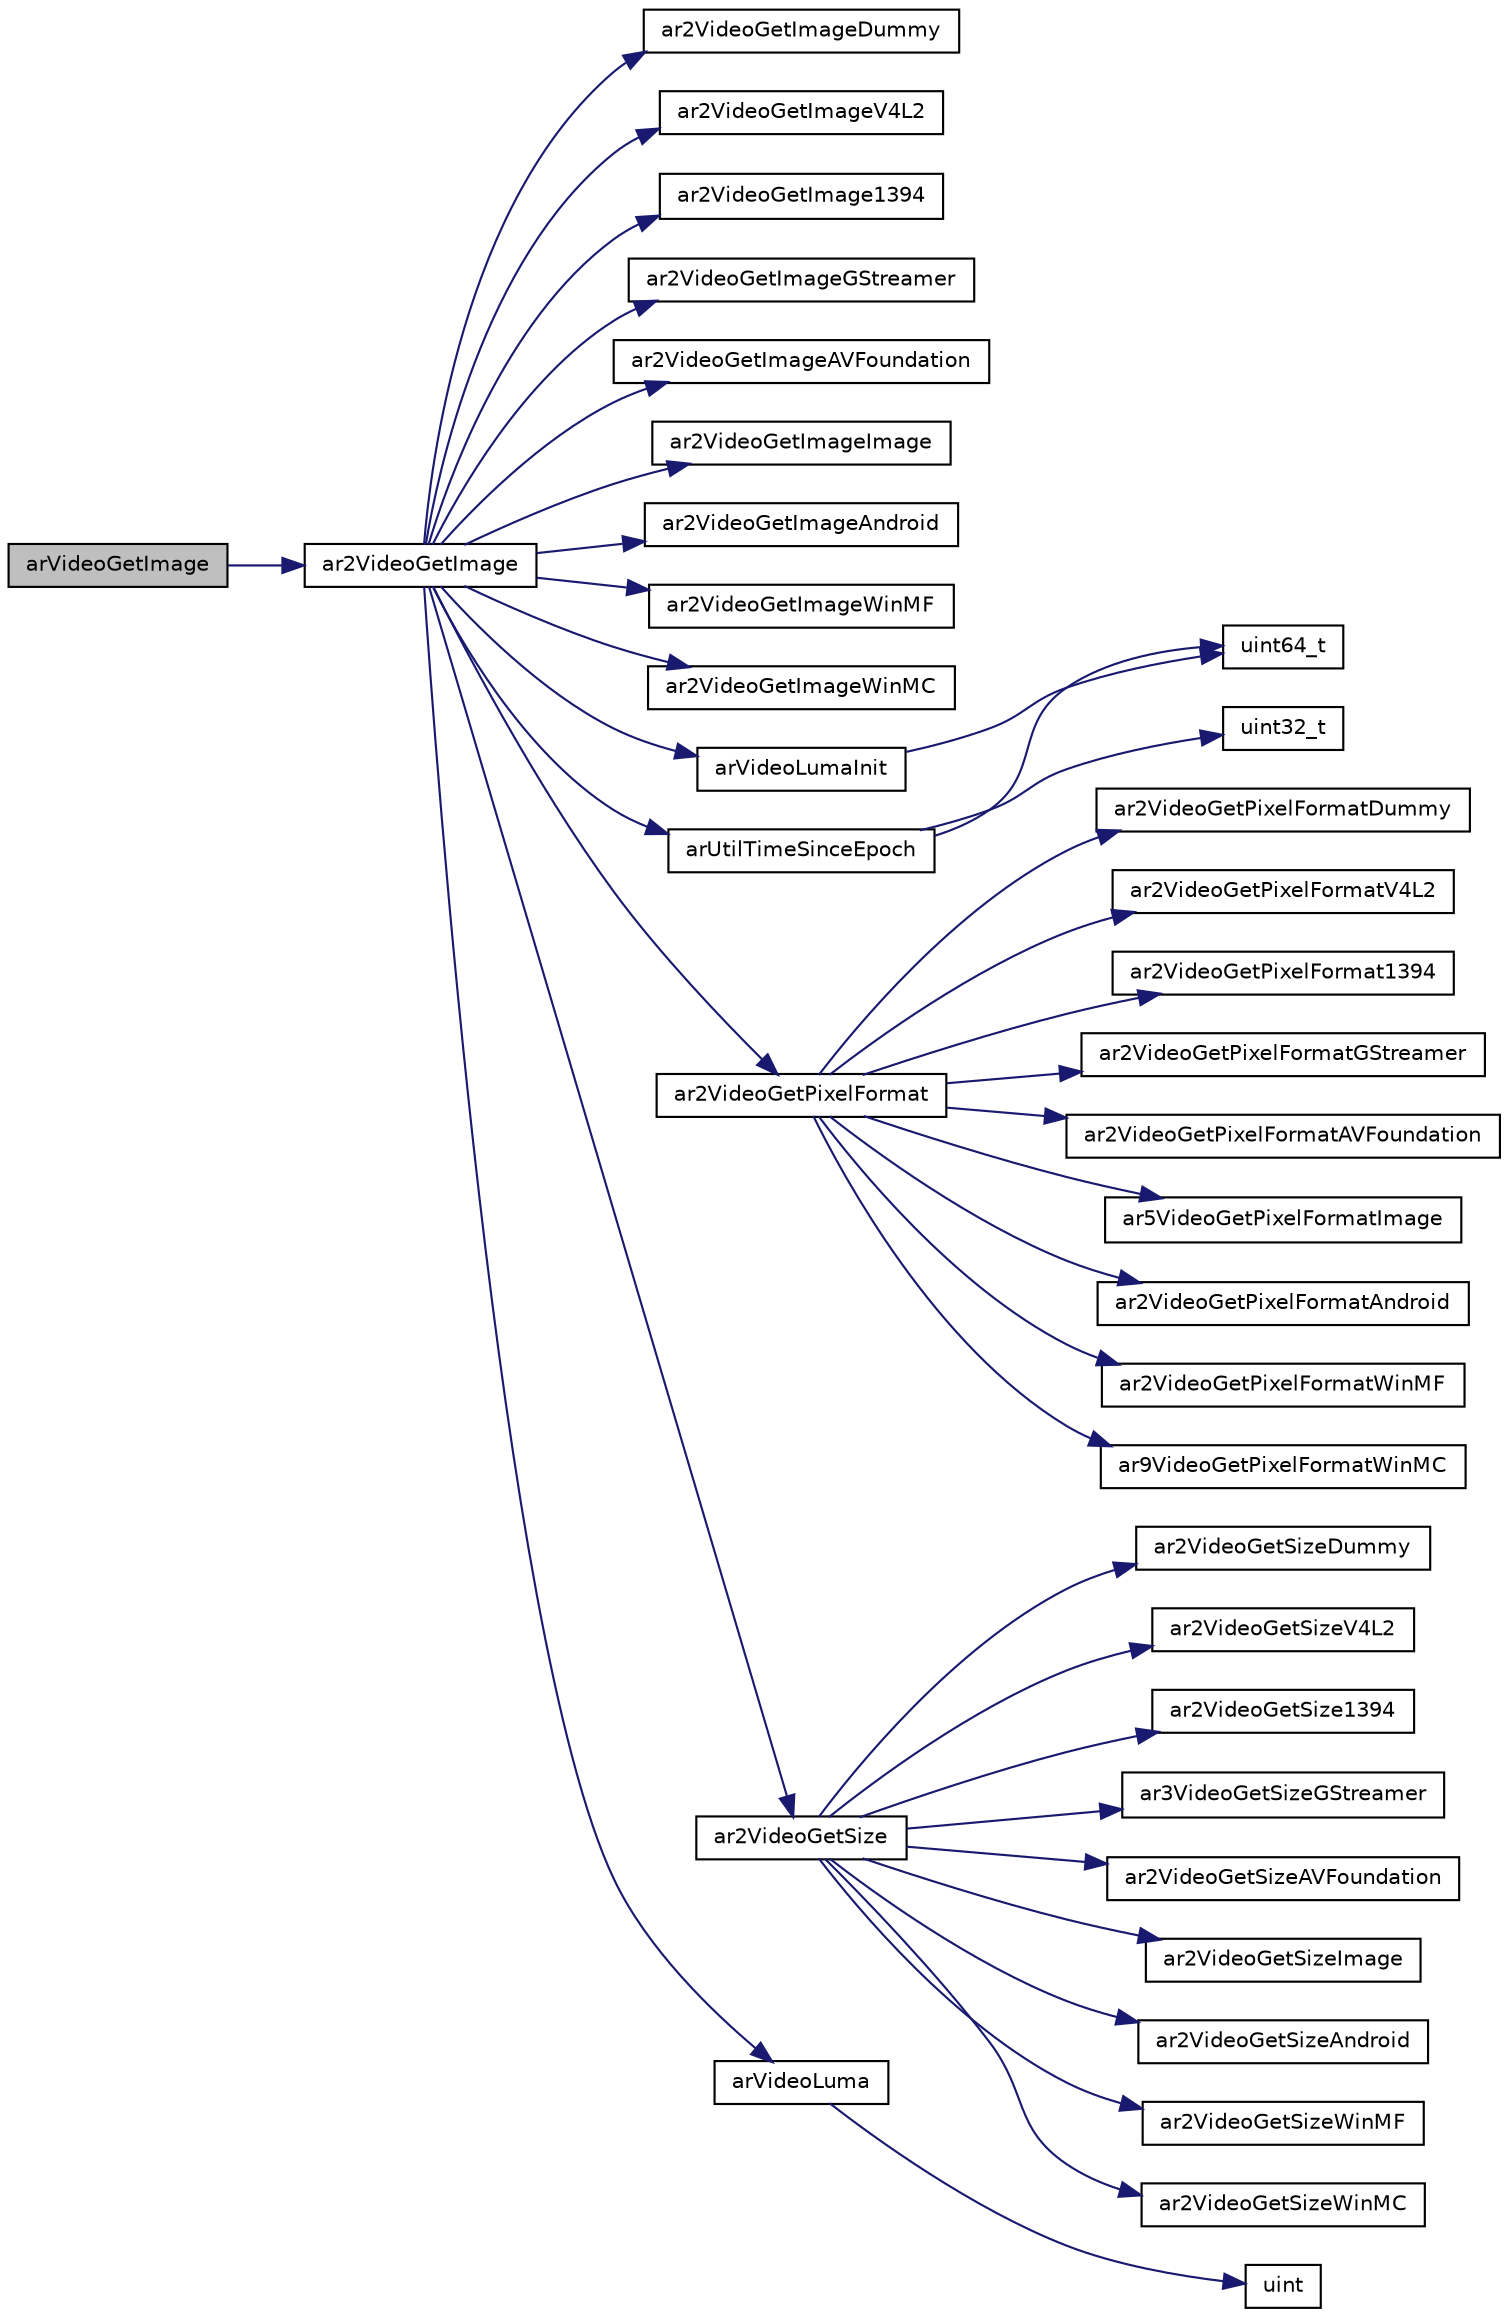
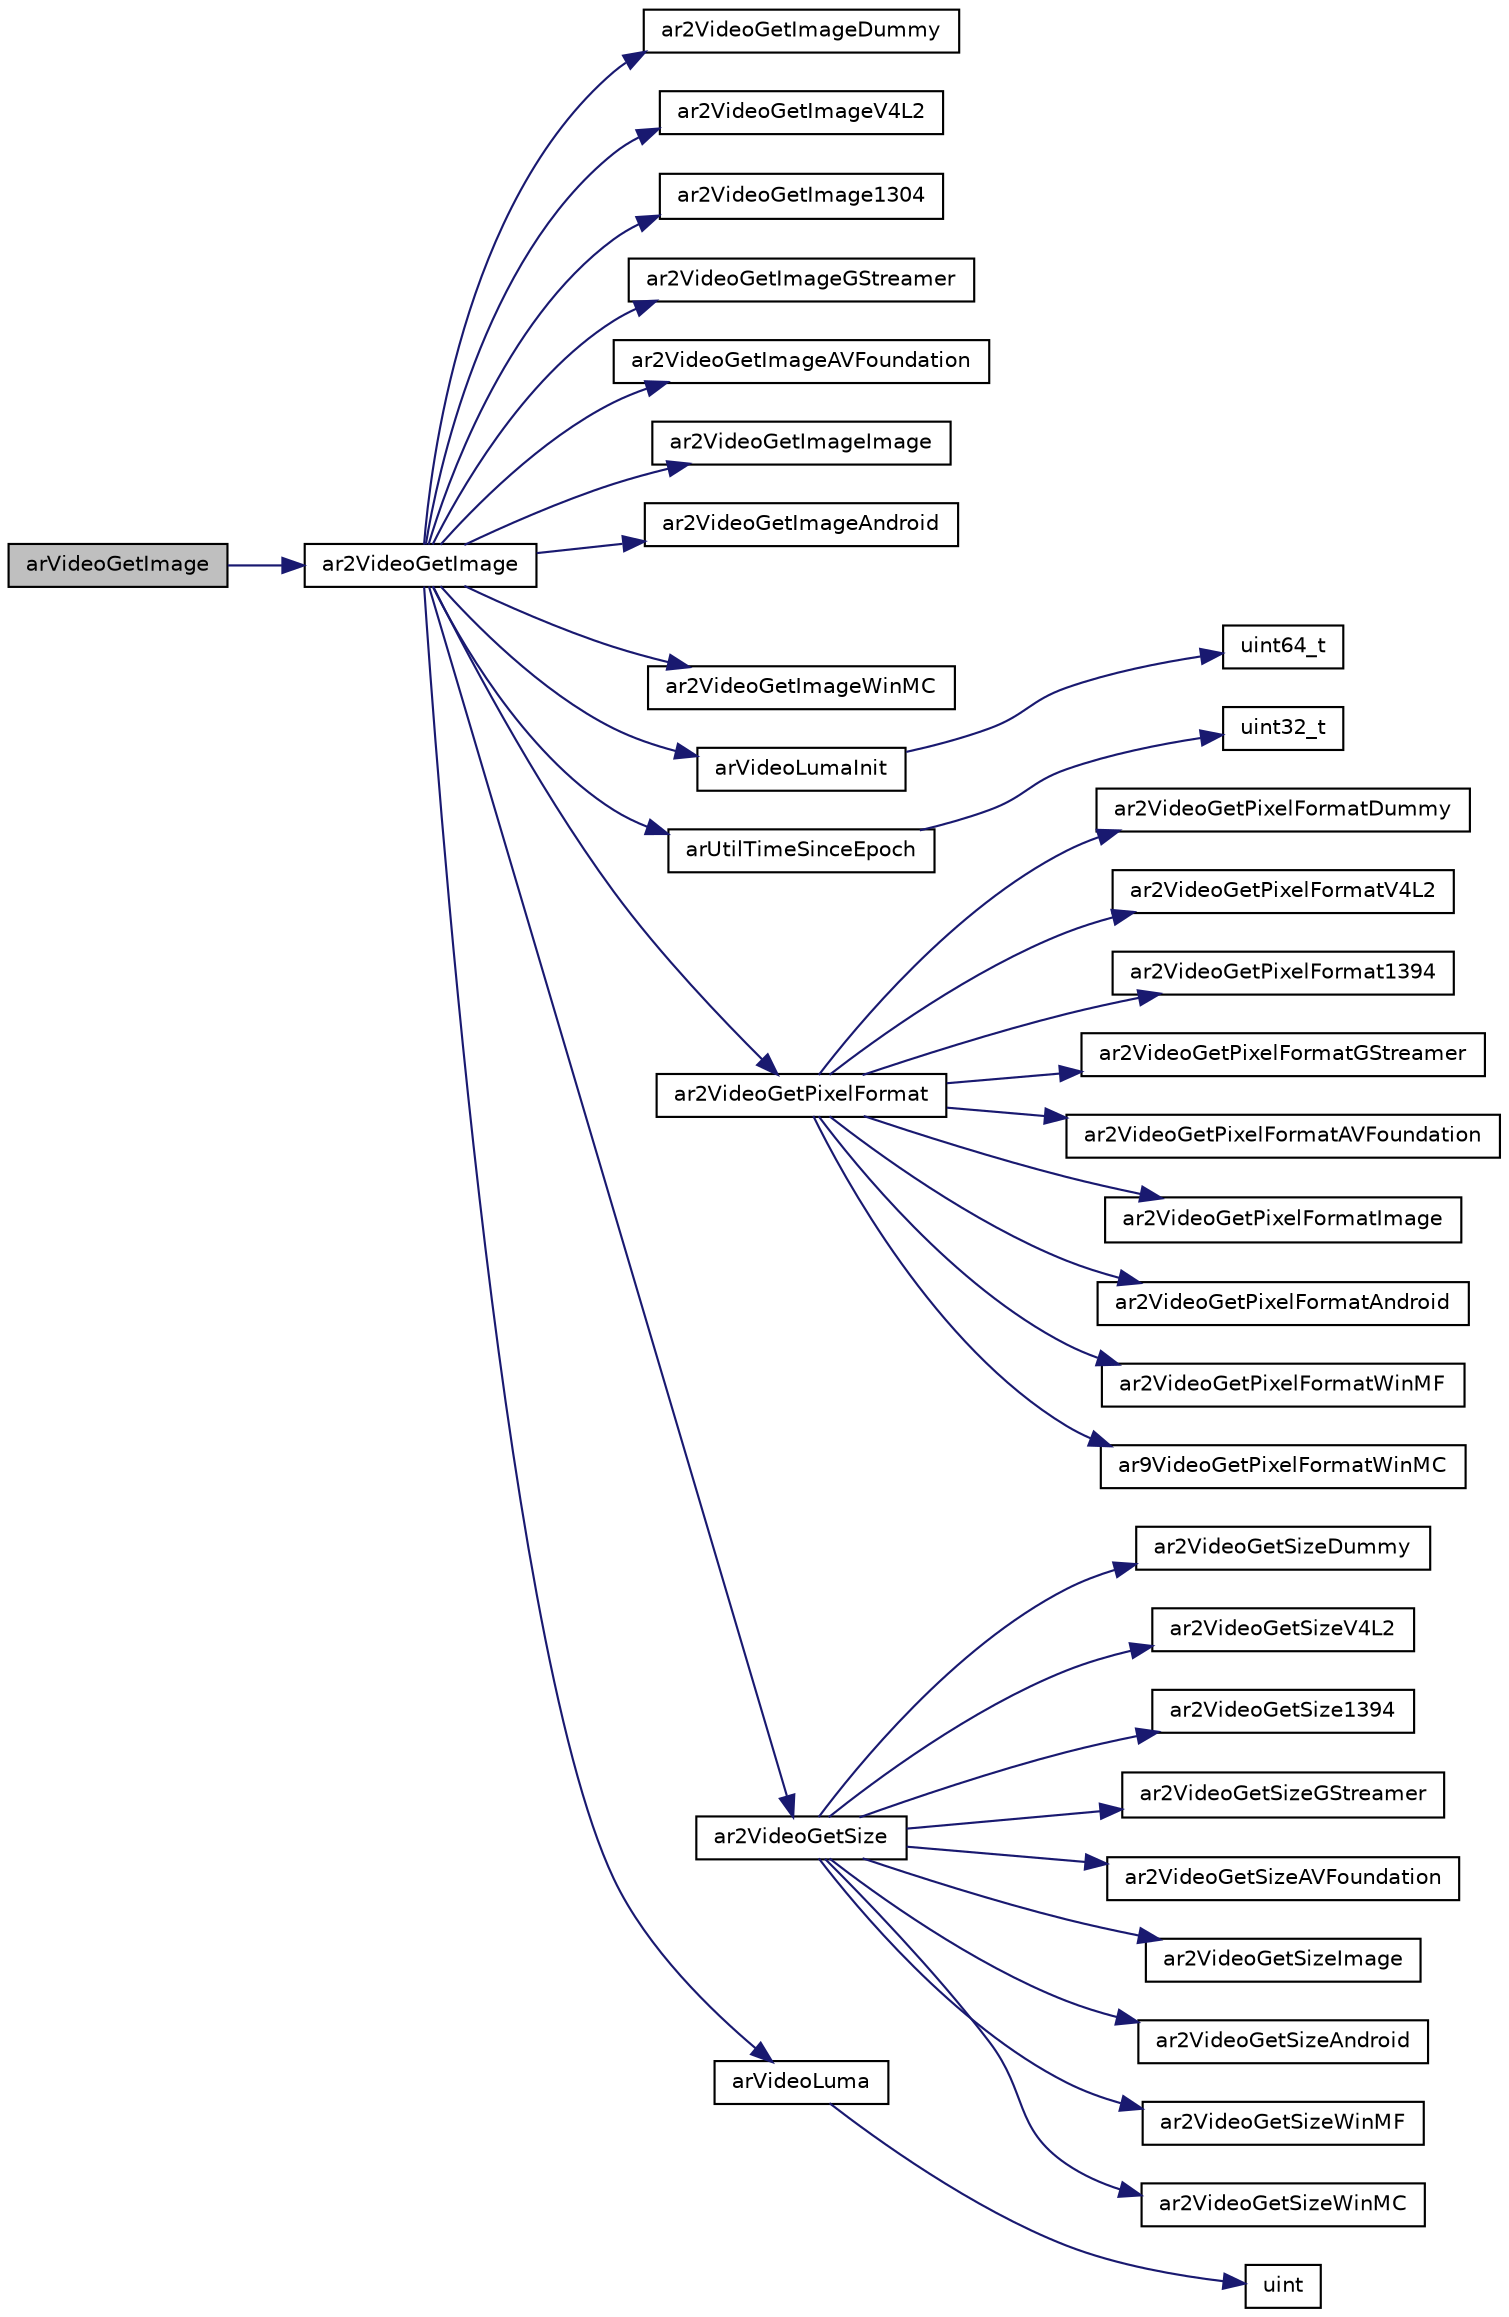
node "ar2VideoGetImage1394": label "ar2VideoGetImage1394" -> "ar2VideoGetImage1304"
node "ar2VideoGetImageWinMF": removed
edge "arUtilTimeSinceEpoch" -> "uint64_t": removed
node "ar5VideoGetPixelFormatImage": label "ar5VideoGetPixelFormatImage" -> "ar2VideoGetPixelFormatImage"
node "ar3VideoGetSizeGStreamer": label "ar3VideoGetSizeGStreamer" -> "ar2VideoGetSizeGStreamer"
